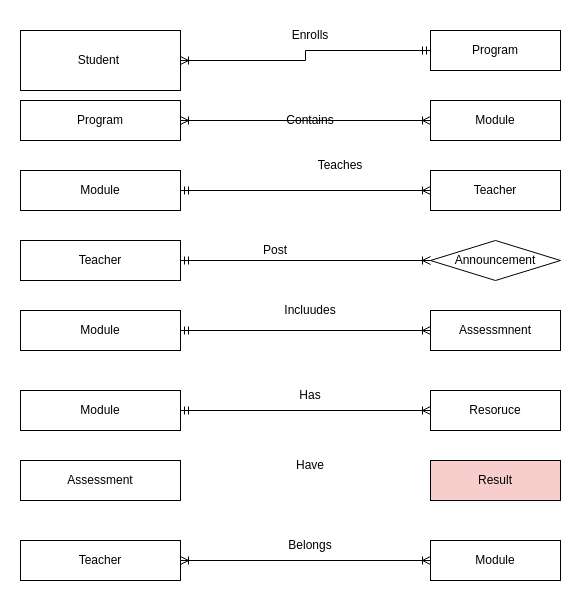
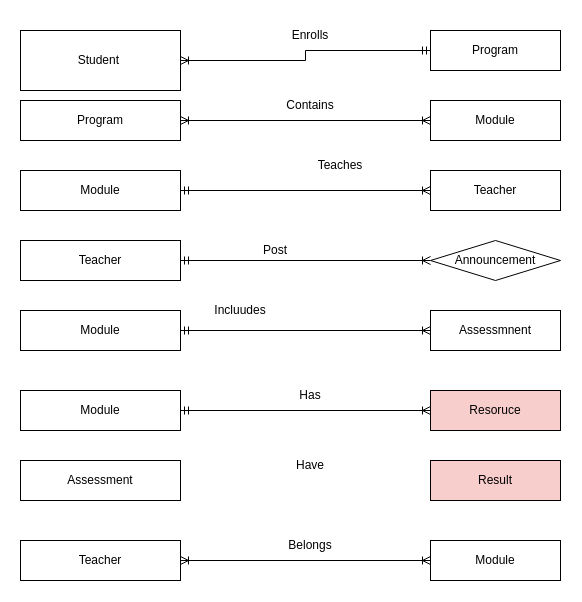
node "Contains": moved (311, 121) -> (311, 106)
node "Incluudes": moved (311, 311) -> (241, 311)
node "Resoruce": fillcolor #ffffff -> #f8cecc
